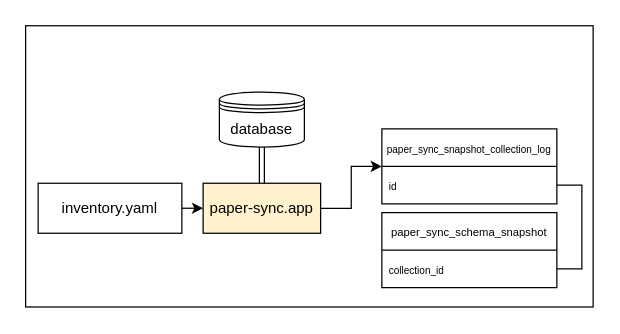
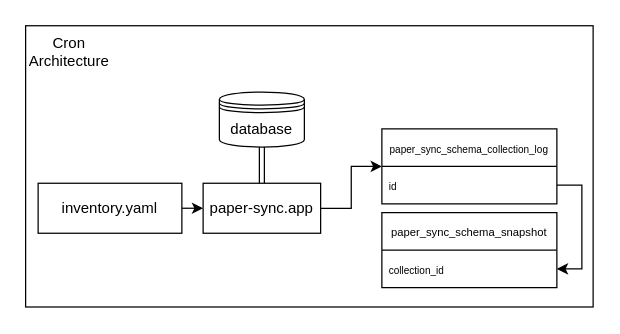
node "Cron Architecture": added
node "paper_sync_snapshot_collection_log": label "paper_sync_snapshot_collection_log" -> "paper_sync_schema_collection_log"
node "paper-sync.app": fillcolor #fff2cc -> #ffffff
edge "id" -- "collection_id": arrowhead none -> classic
